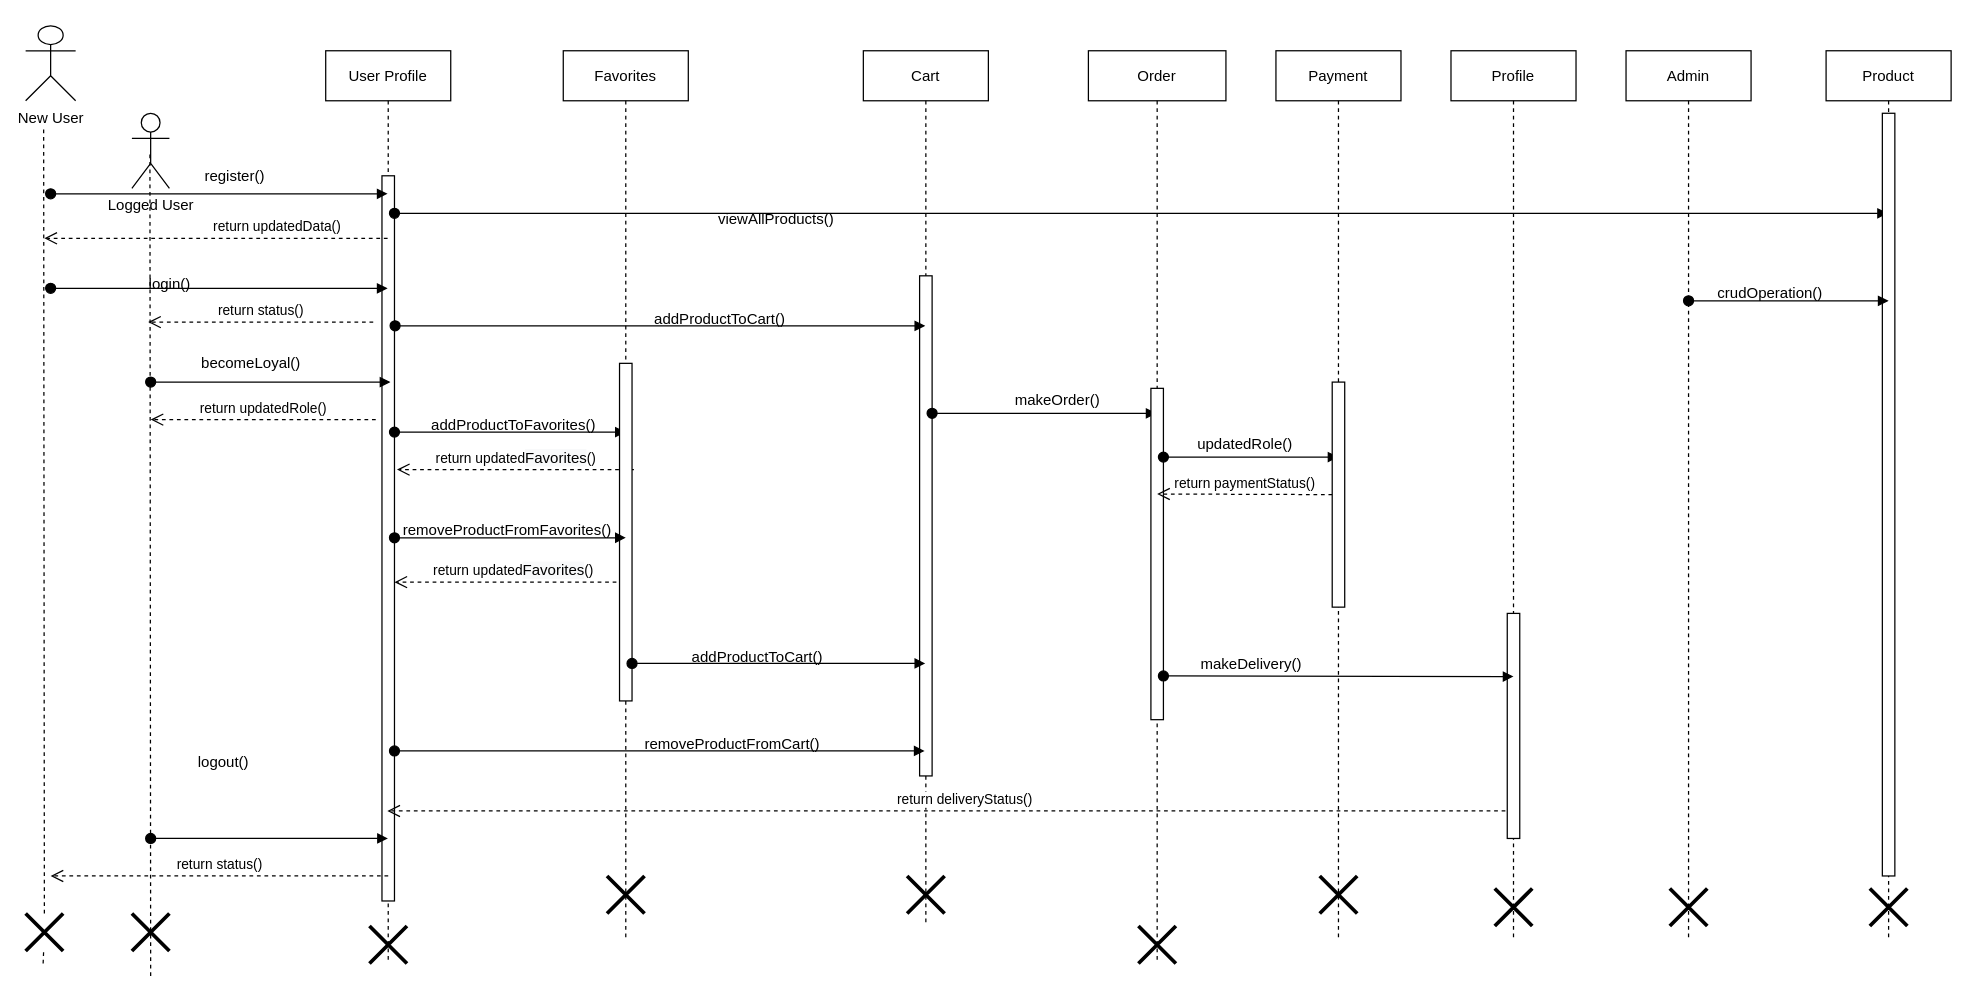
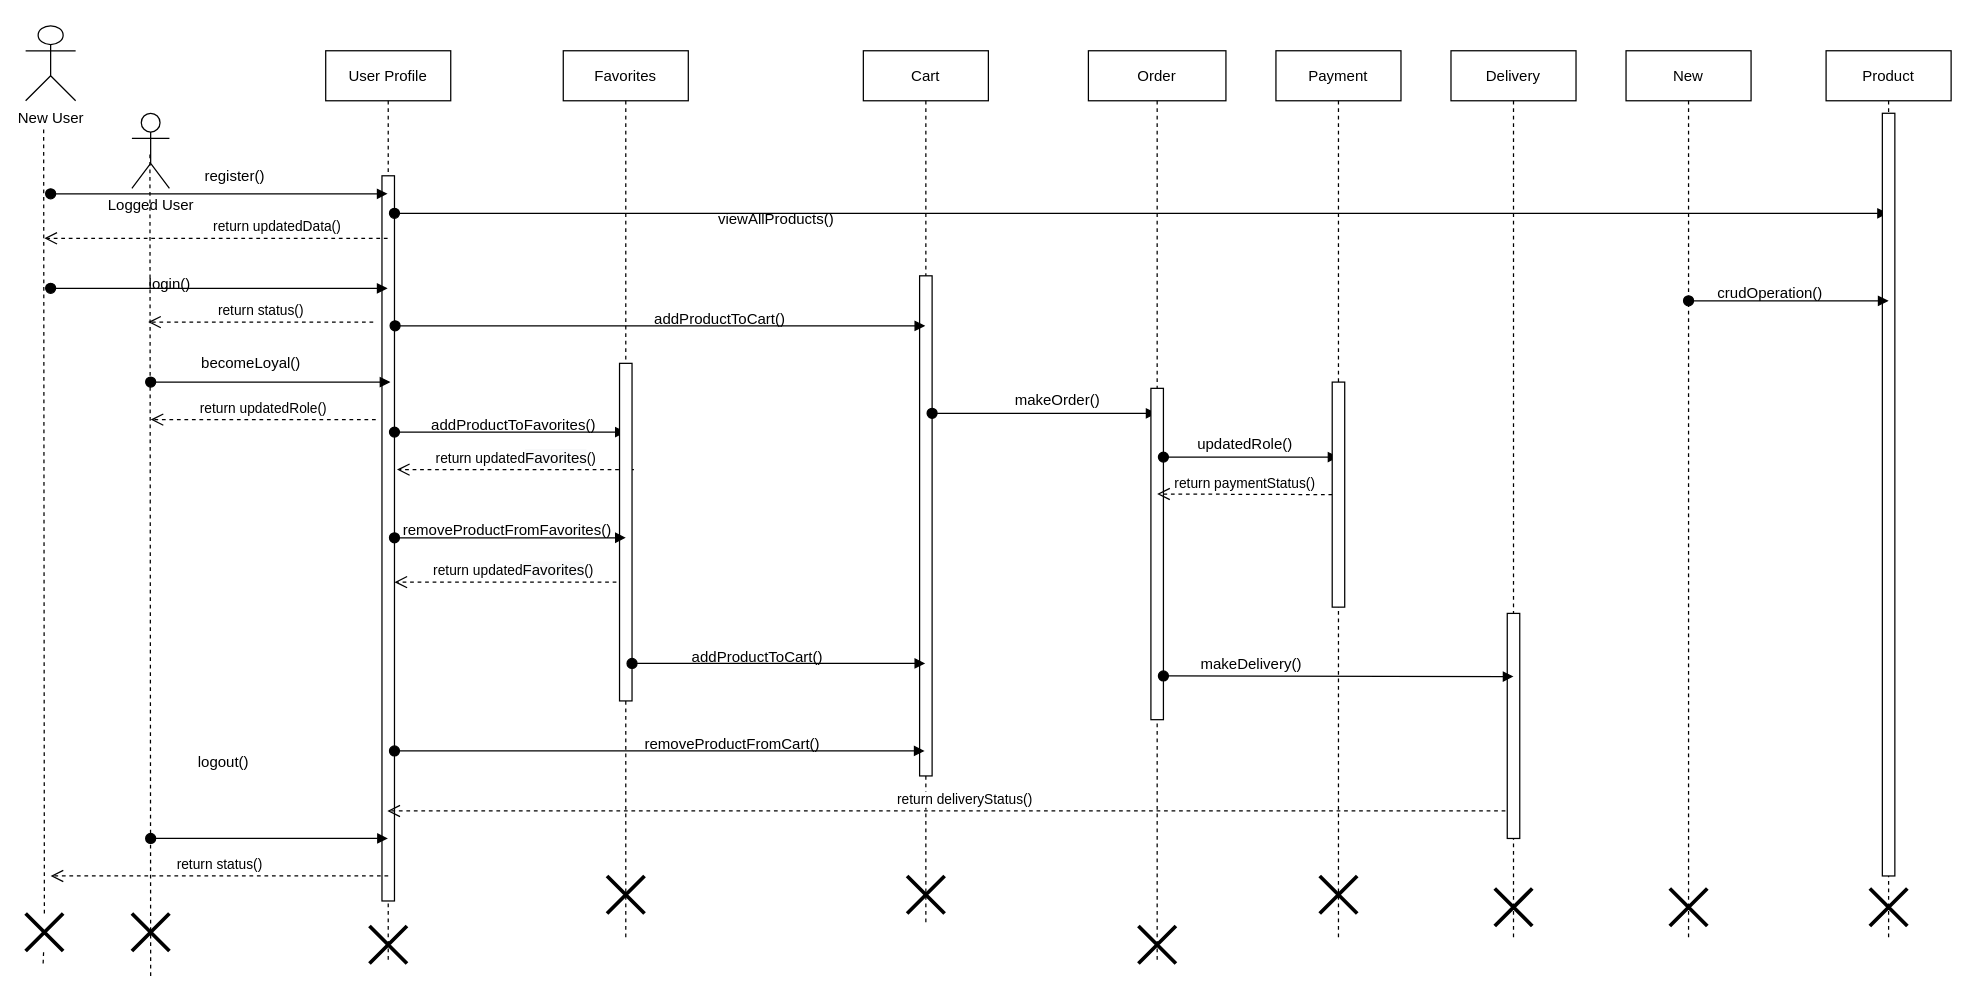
node "Profile": label "Profile" -> "Delivery"
node "Admin": label "Admin" -> "New"
